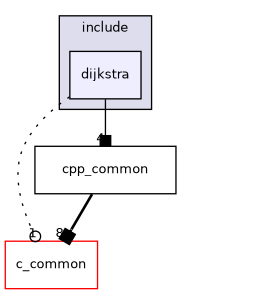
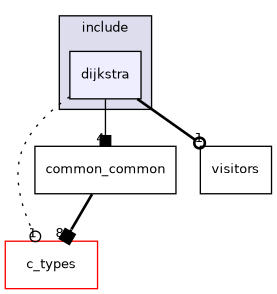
node "cpp_common": label "cpp_common" -> "common_common"
node "visitors": added
node "c_common": label "c_common" -> "c_types"
